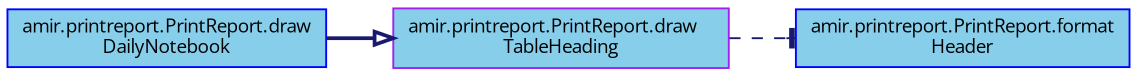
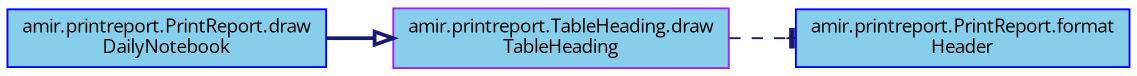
node "amir.printreport.PrintReport.draw TableHeading": label "amir.printreport.PrintReport.draw TableHeading" -> "amir.printreport.TableHeading.draw TableHeading"
